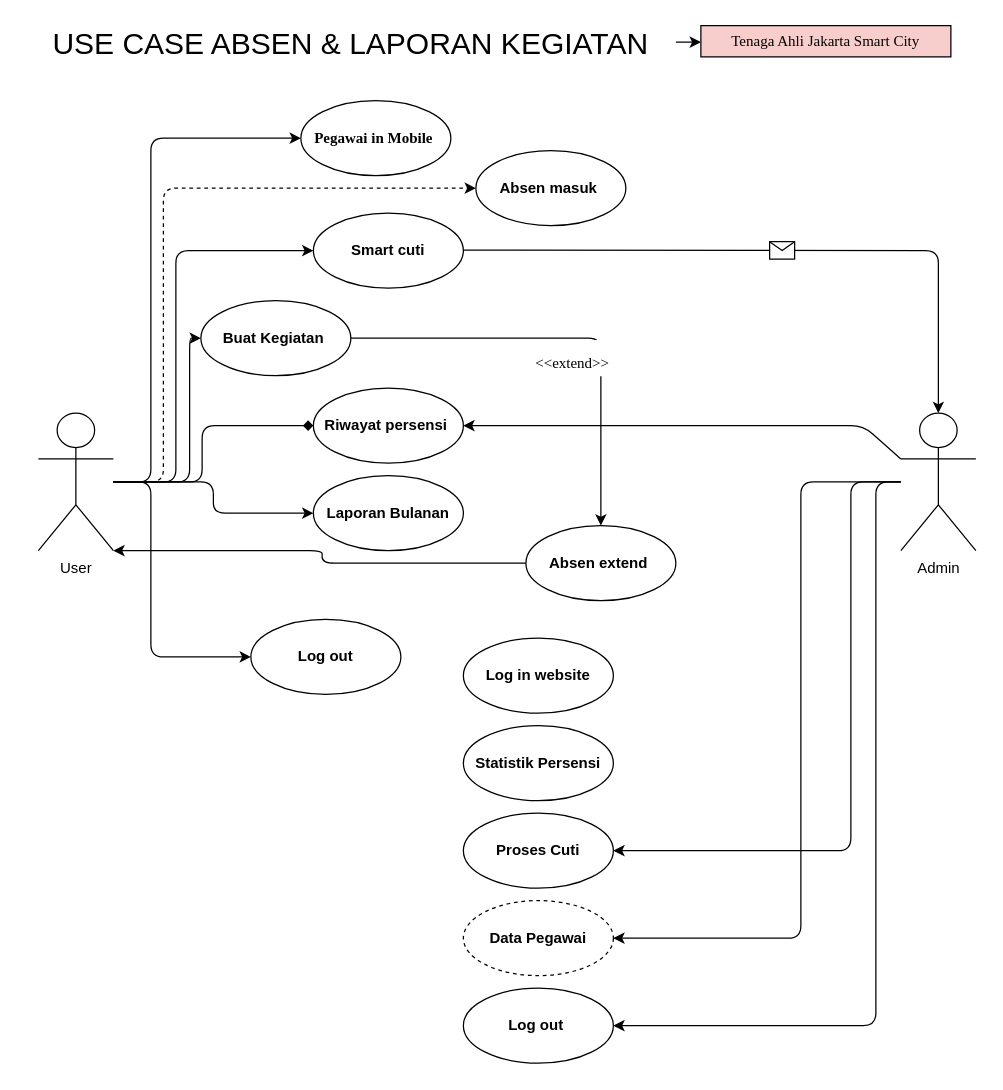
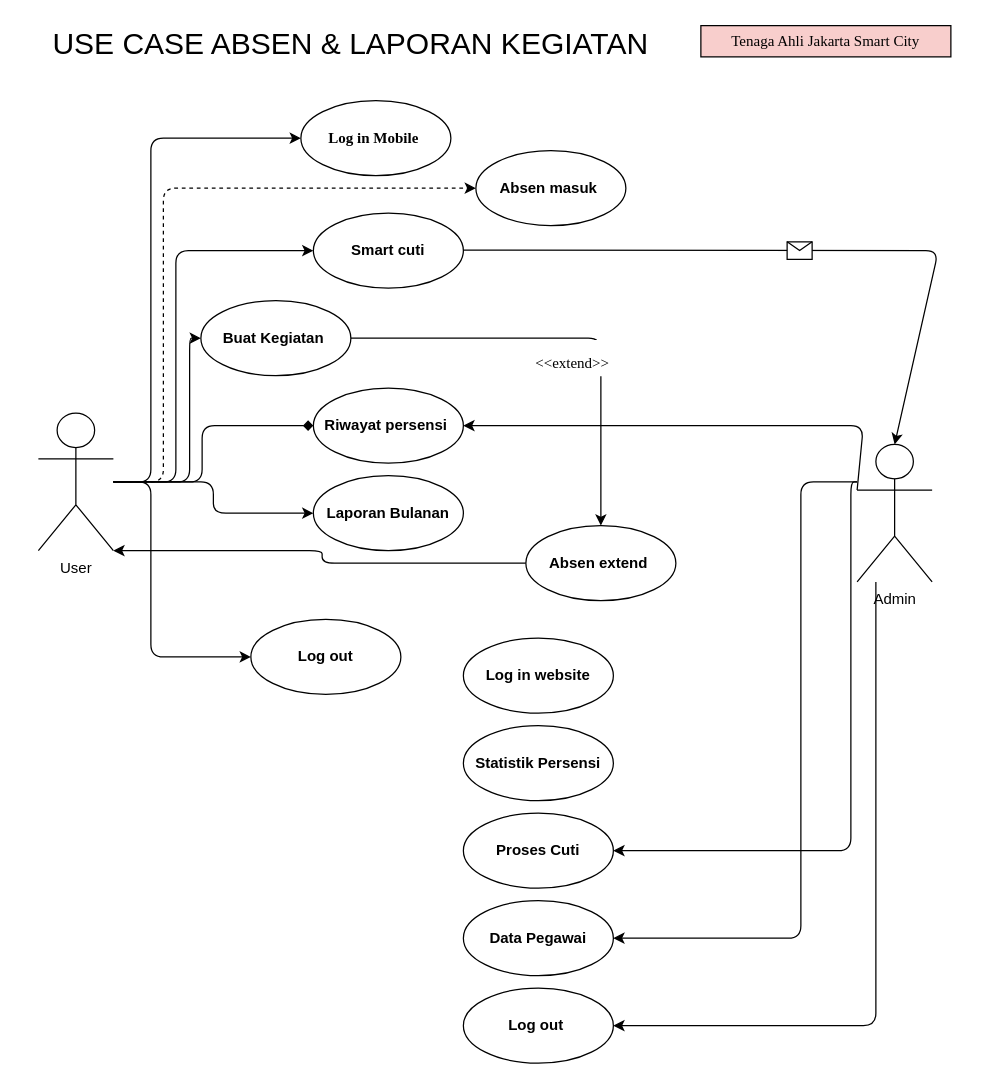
edge "USE CASE ABSEN & LAPORAN KEGIATAN" -> "Tenaga Ahli Jakarta Smart City": removed
node "Pegawai in Mobile": label "Pegawai in Mobile" -> "Log in Mobile"
node "Admin": moved (938, 482) -> (894, 513)
node "Data Pegawai": style dashed -> solid
